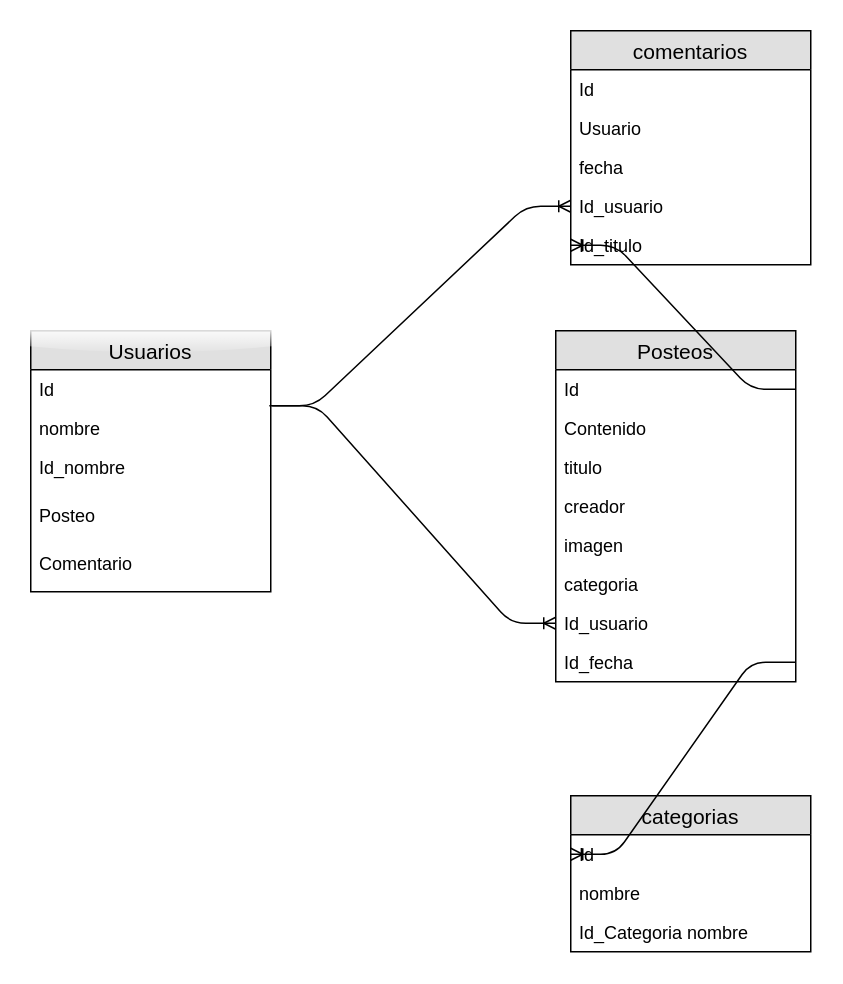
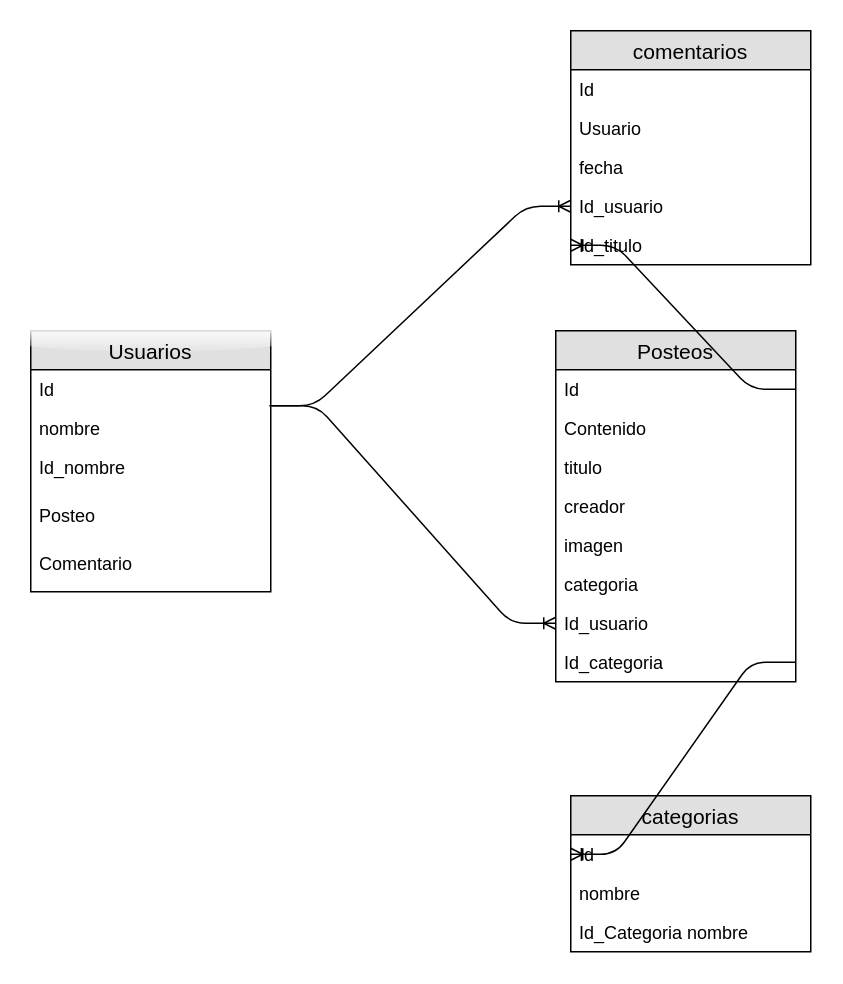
node "Id_fecha": label "Id_fecha" -> "Id_categoria"
